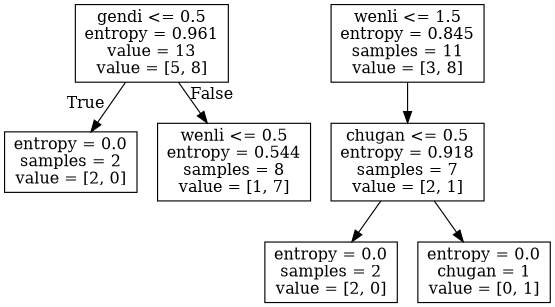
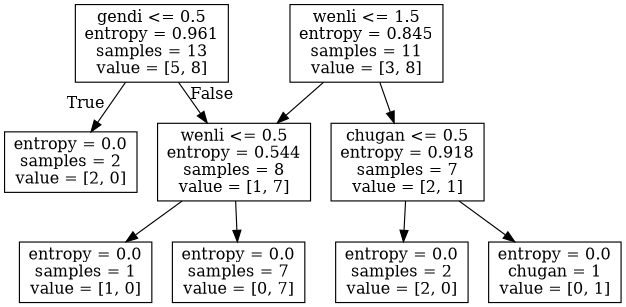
node "gendi <= 0.5 entropy = 0.961 value = 13 value = [5, 8]": label "gendi <= 0.5 entropy = 0.961 value = 13 value = [5, 8]" -> "gendi <= 0.5 entropy = 0.961 samples = 13 value = [5, 8]"
edge "wenli <= 1.5 entropy = 0.845 samples = 11 value = [3, 8]" -> "wenli <= 0.5 entropy = 0.544 samples = 8 value = [1, 7]": added
node "entropy = 0.0 samples = 1 value = [1, 0]": added
node "entropy = 0.0 samples = 7 value = [0, 7]": added
